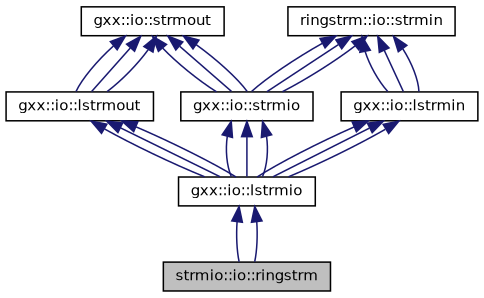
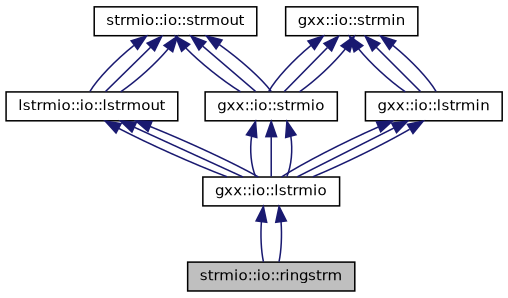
node "gxx::io::strmout": label "gxx::io::strmout" -> "strmio::io::strmout"
node "ringstrm::io::strmin": label "ringstrm::io::strmin" -> "gxx::io::strmin"
node "gxx::io::lstrmout": label "gxx::io::lstrmout" -> "lstrmio::io::lstrmout"
